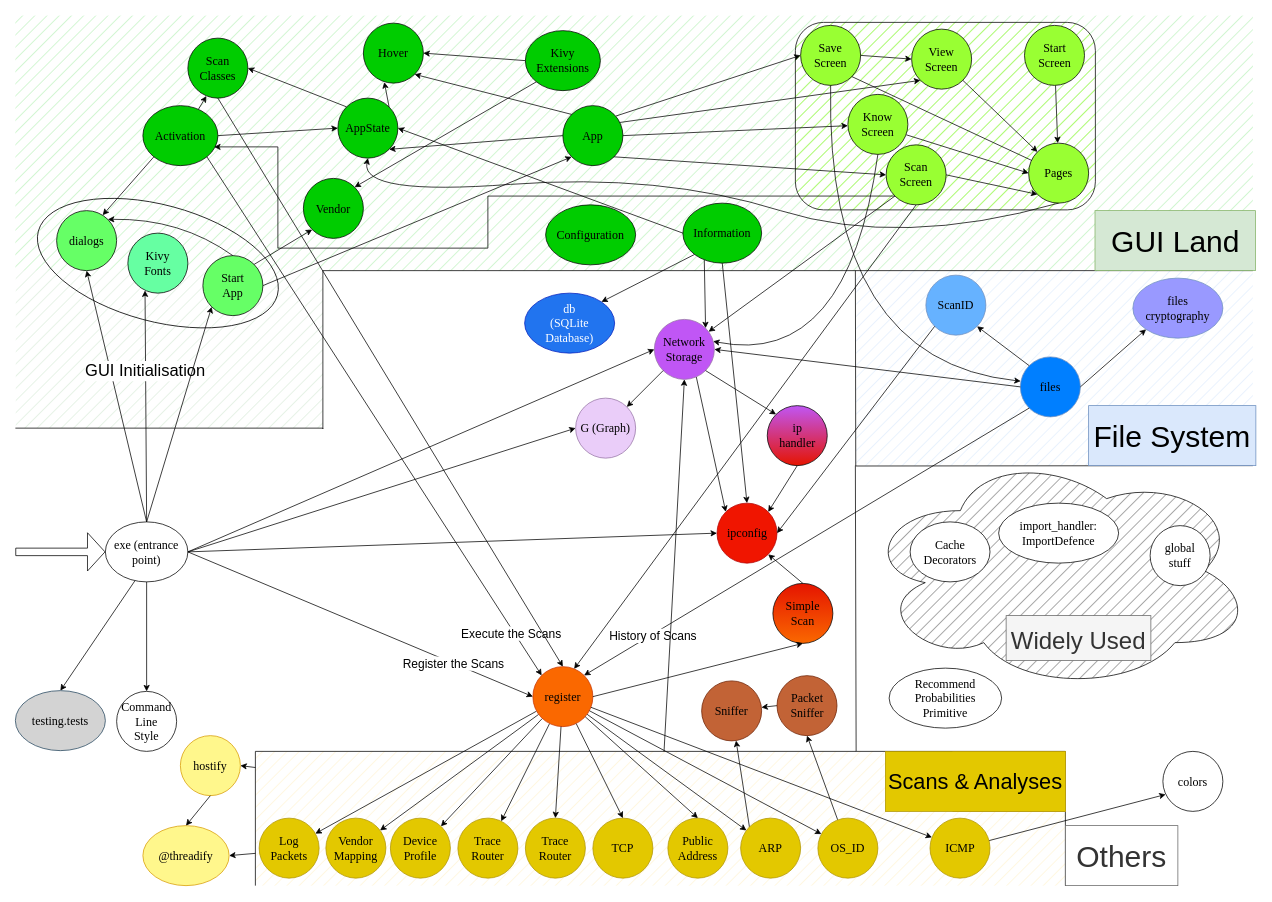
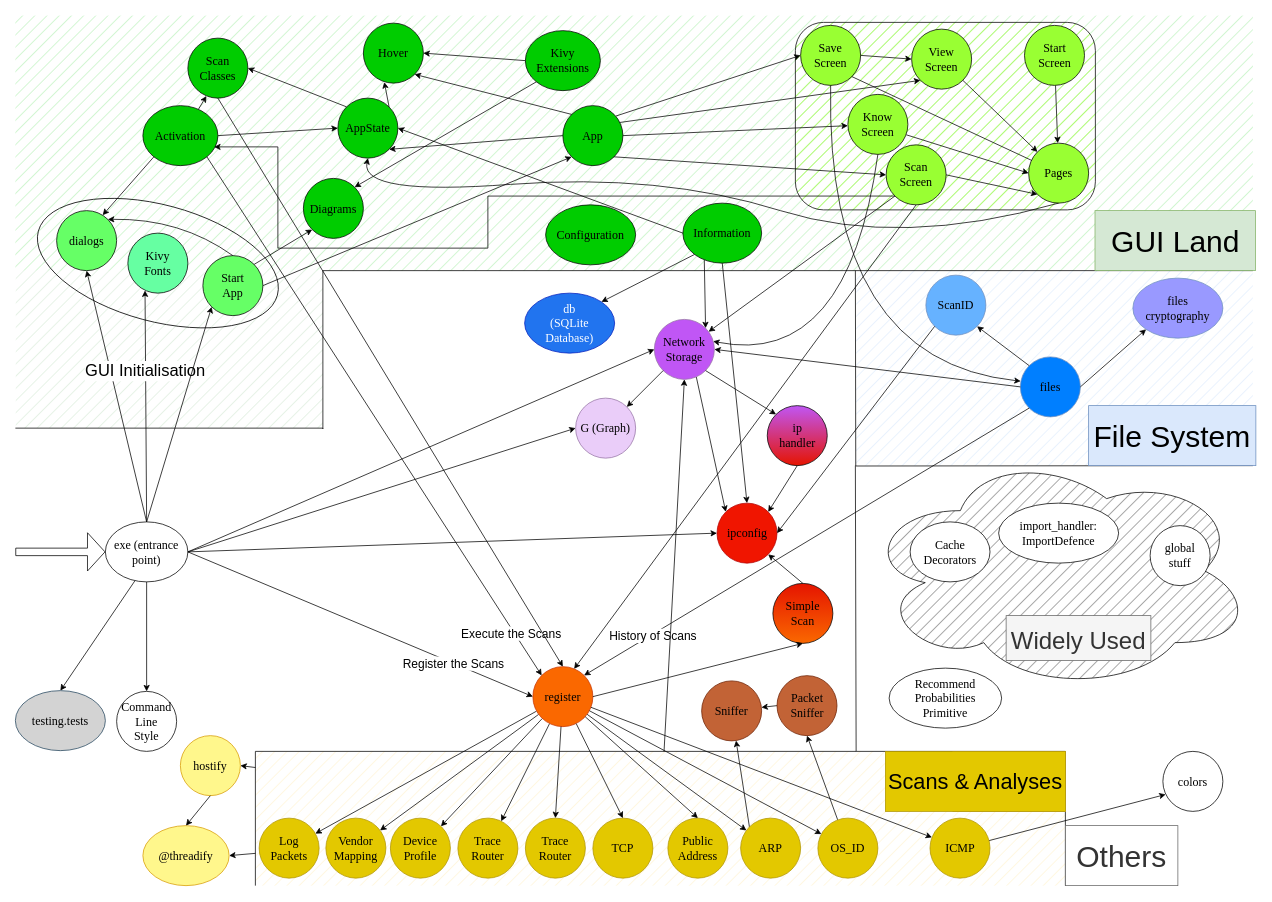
node "Vendor": label "Vendor" -> "Diagrams"
